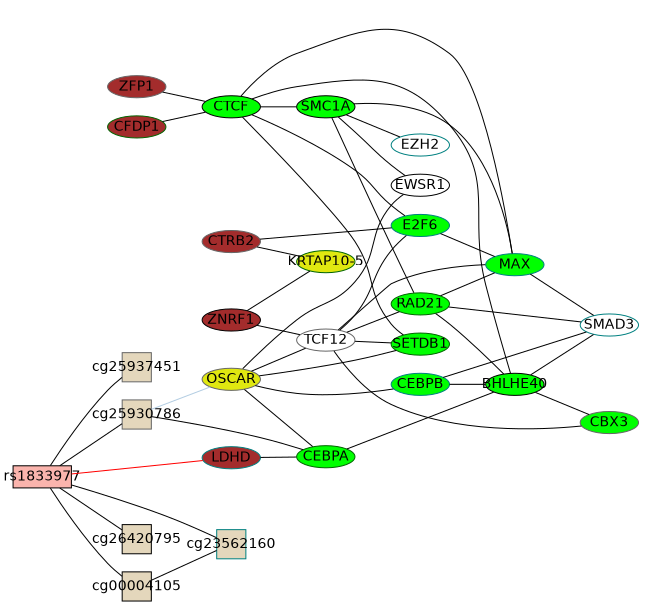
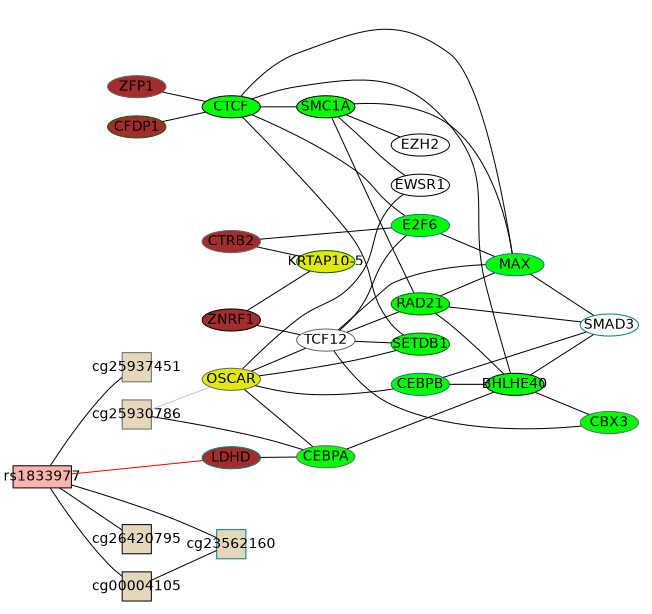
node "EZH2": color teal -> black
edge "cg25930786" -- "rs1833977": removed
node "CEBPA": color darkgreen -> gray40
